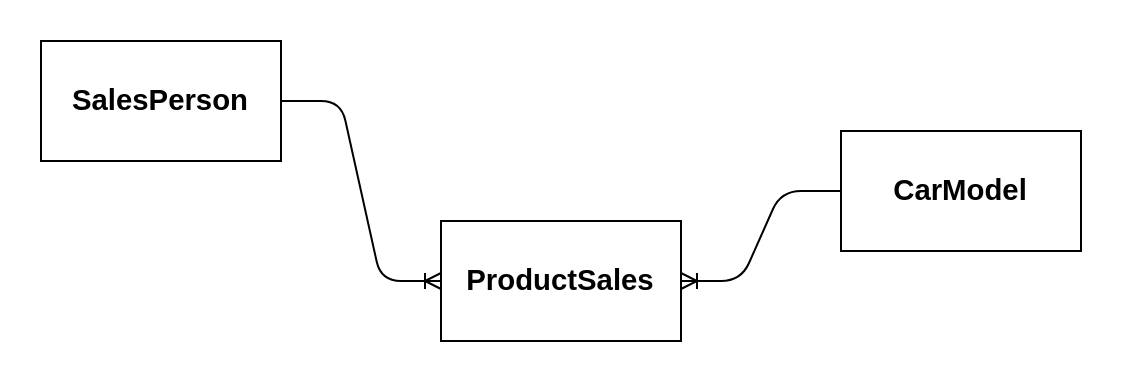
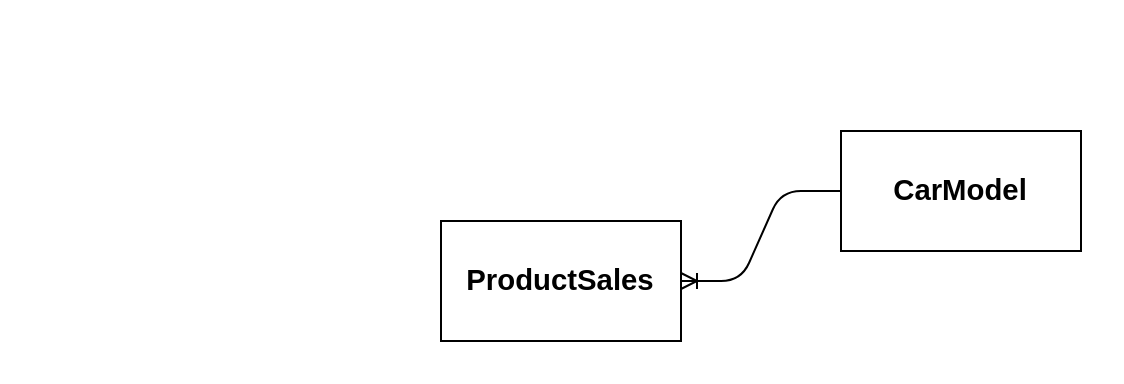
node "SalesPerson": removed
edge "SalesPerson" -> "ProductSales": removed
